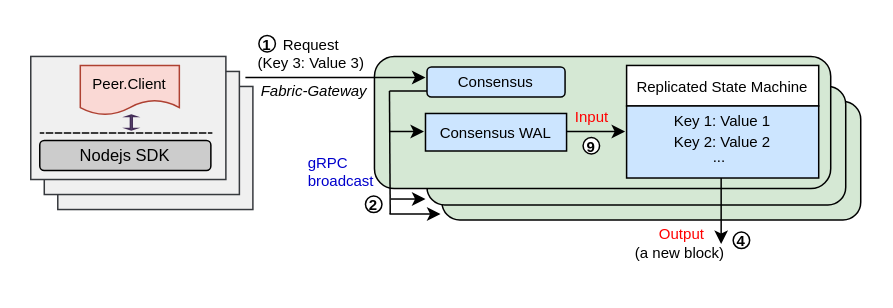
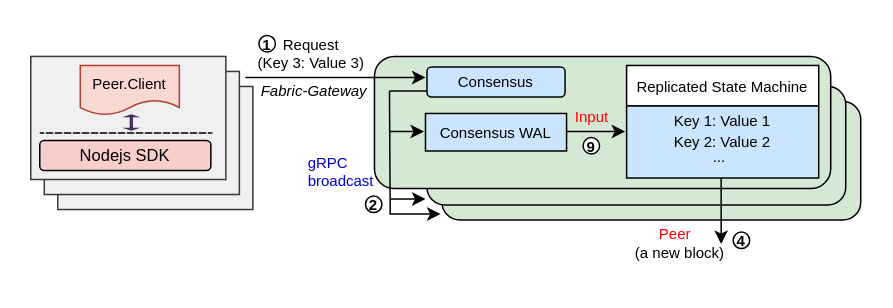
node "Nodejs SDK": fillcolor #cccccc -> #f8cecc
node "Output": label "Output" -> "Peer"
